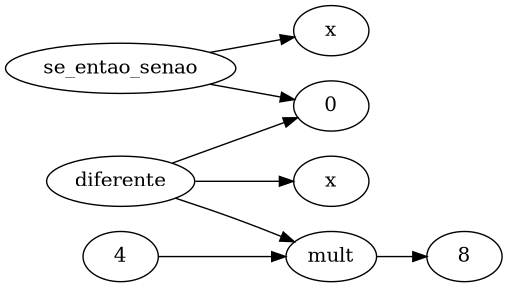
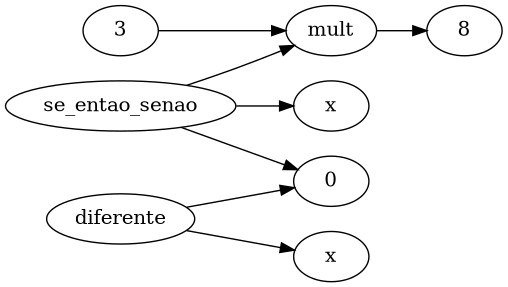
edge "diferente" -> "mult": now "se_entao_senao" -> "mult"
node "4": label "4" -> "3"
